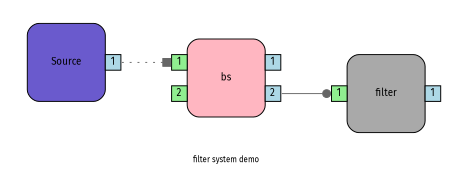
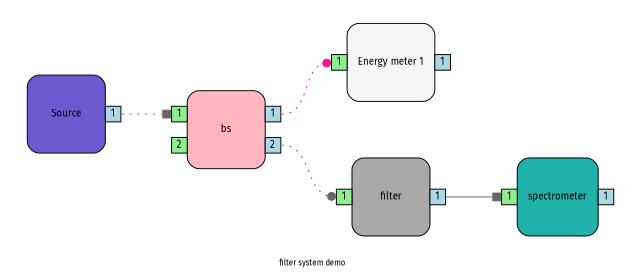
node "Energy meter 1": added
edge "bs" -> "filter": style solid -> dotted
node "spectrometer": added
